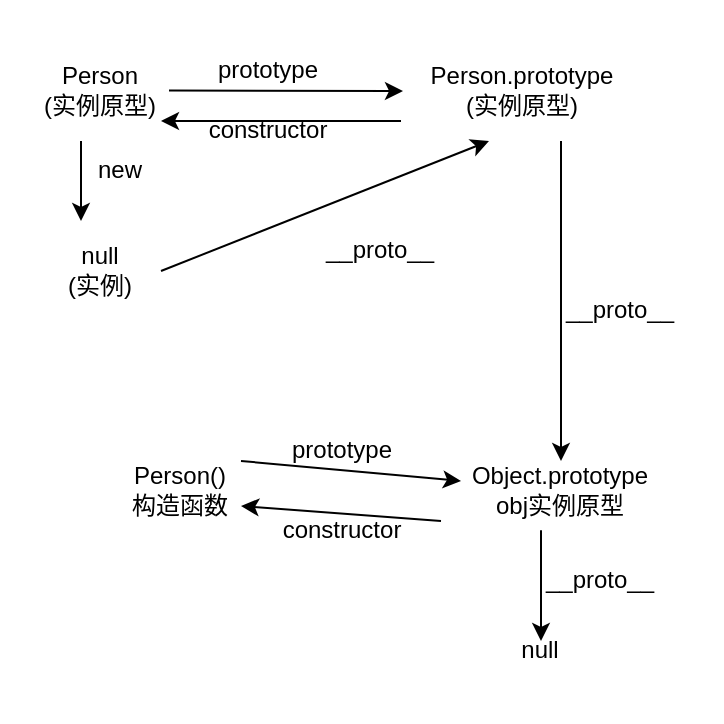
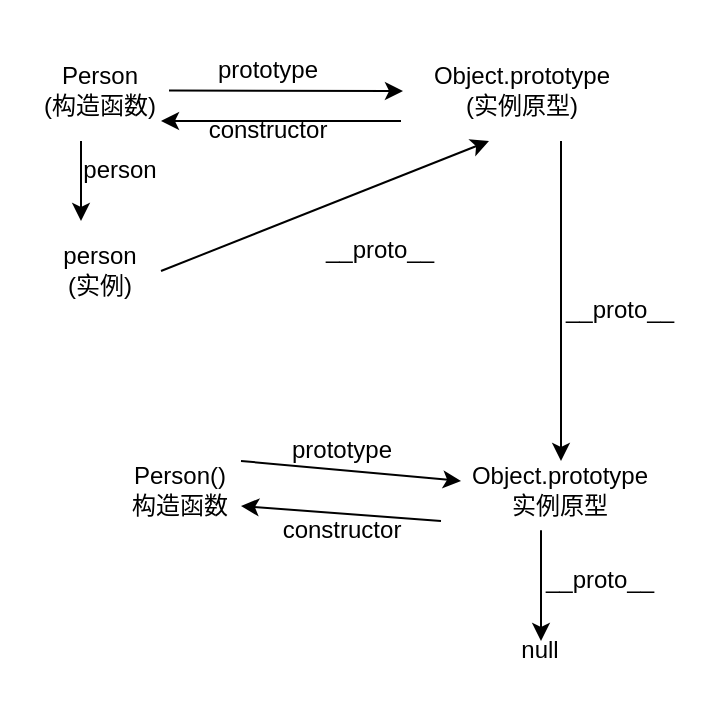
node "Person (实例原型)": label "Person (实例原型)" -> "Person (构造函数)"
node "Person.prototype (实例原型)": label "Person.prototype (实例原型)" -> "Object.prototype (实例原型)"
node "new": label "new" -> "person"
node "null (实例)": label "null (实例)" -> "person (实例)"
node "Object.prototype obj实例原型": label "Object.prototype obj实例原型" -> "Object.prototype 实例原型"
